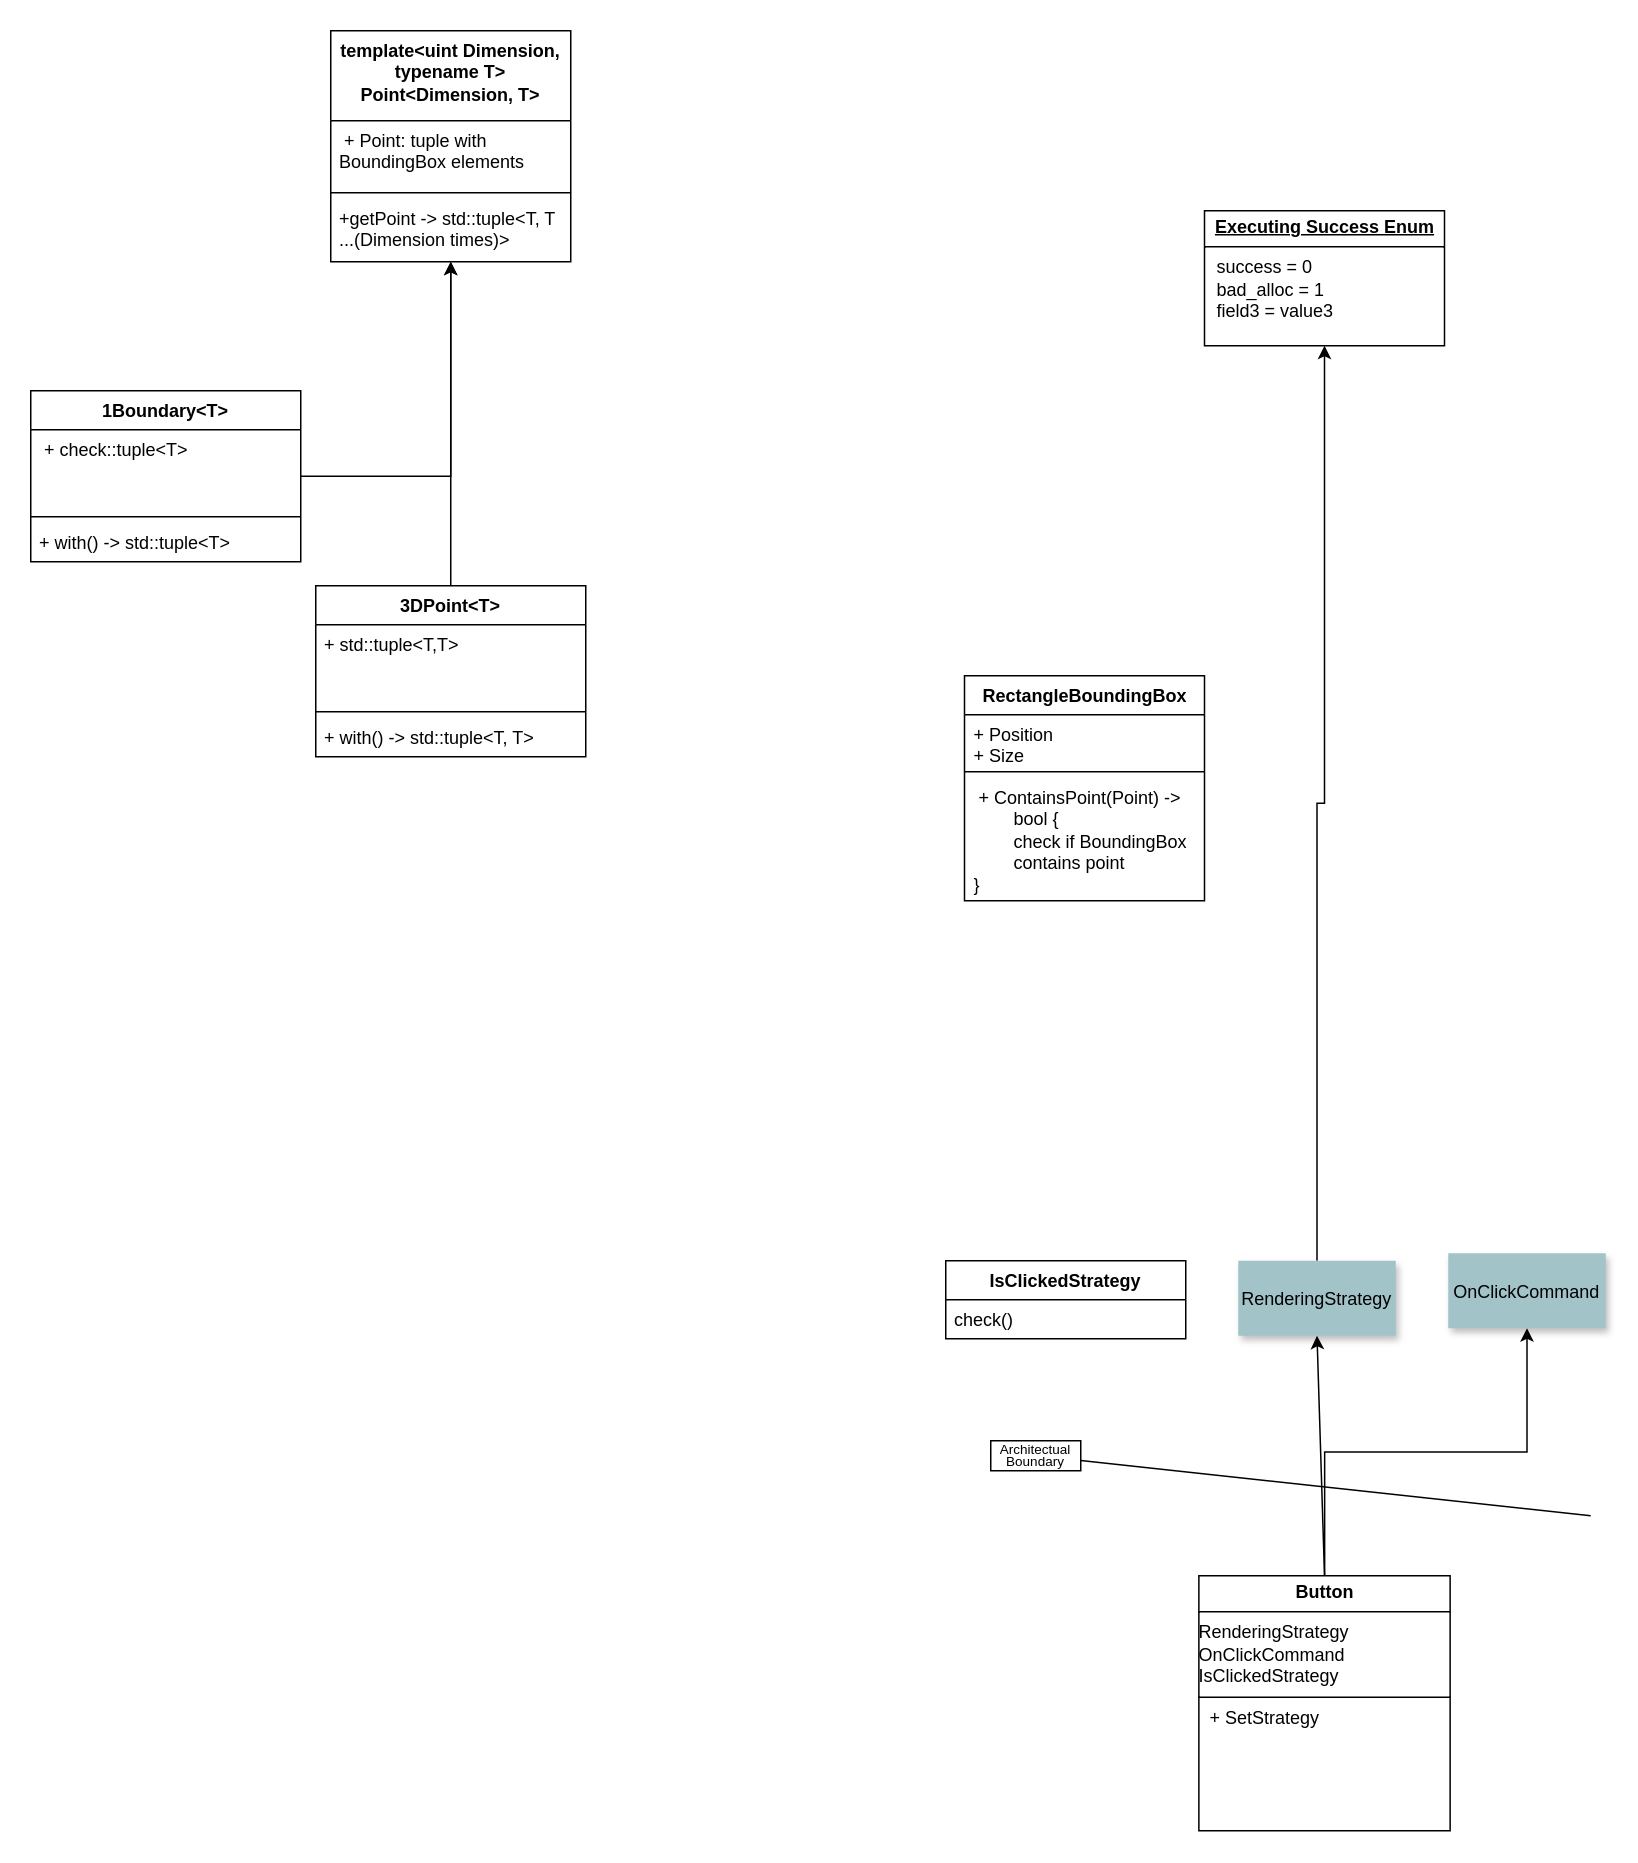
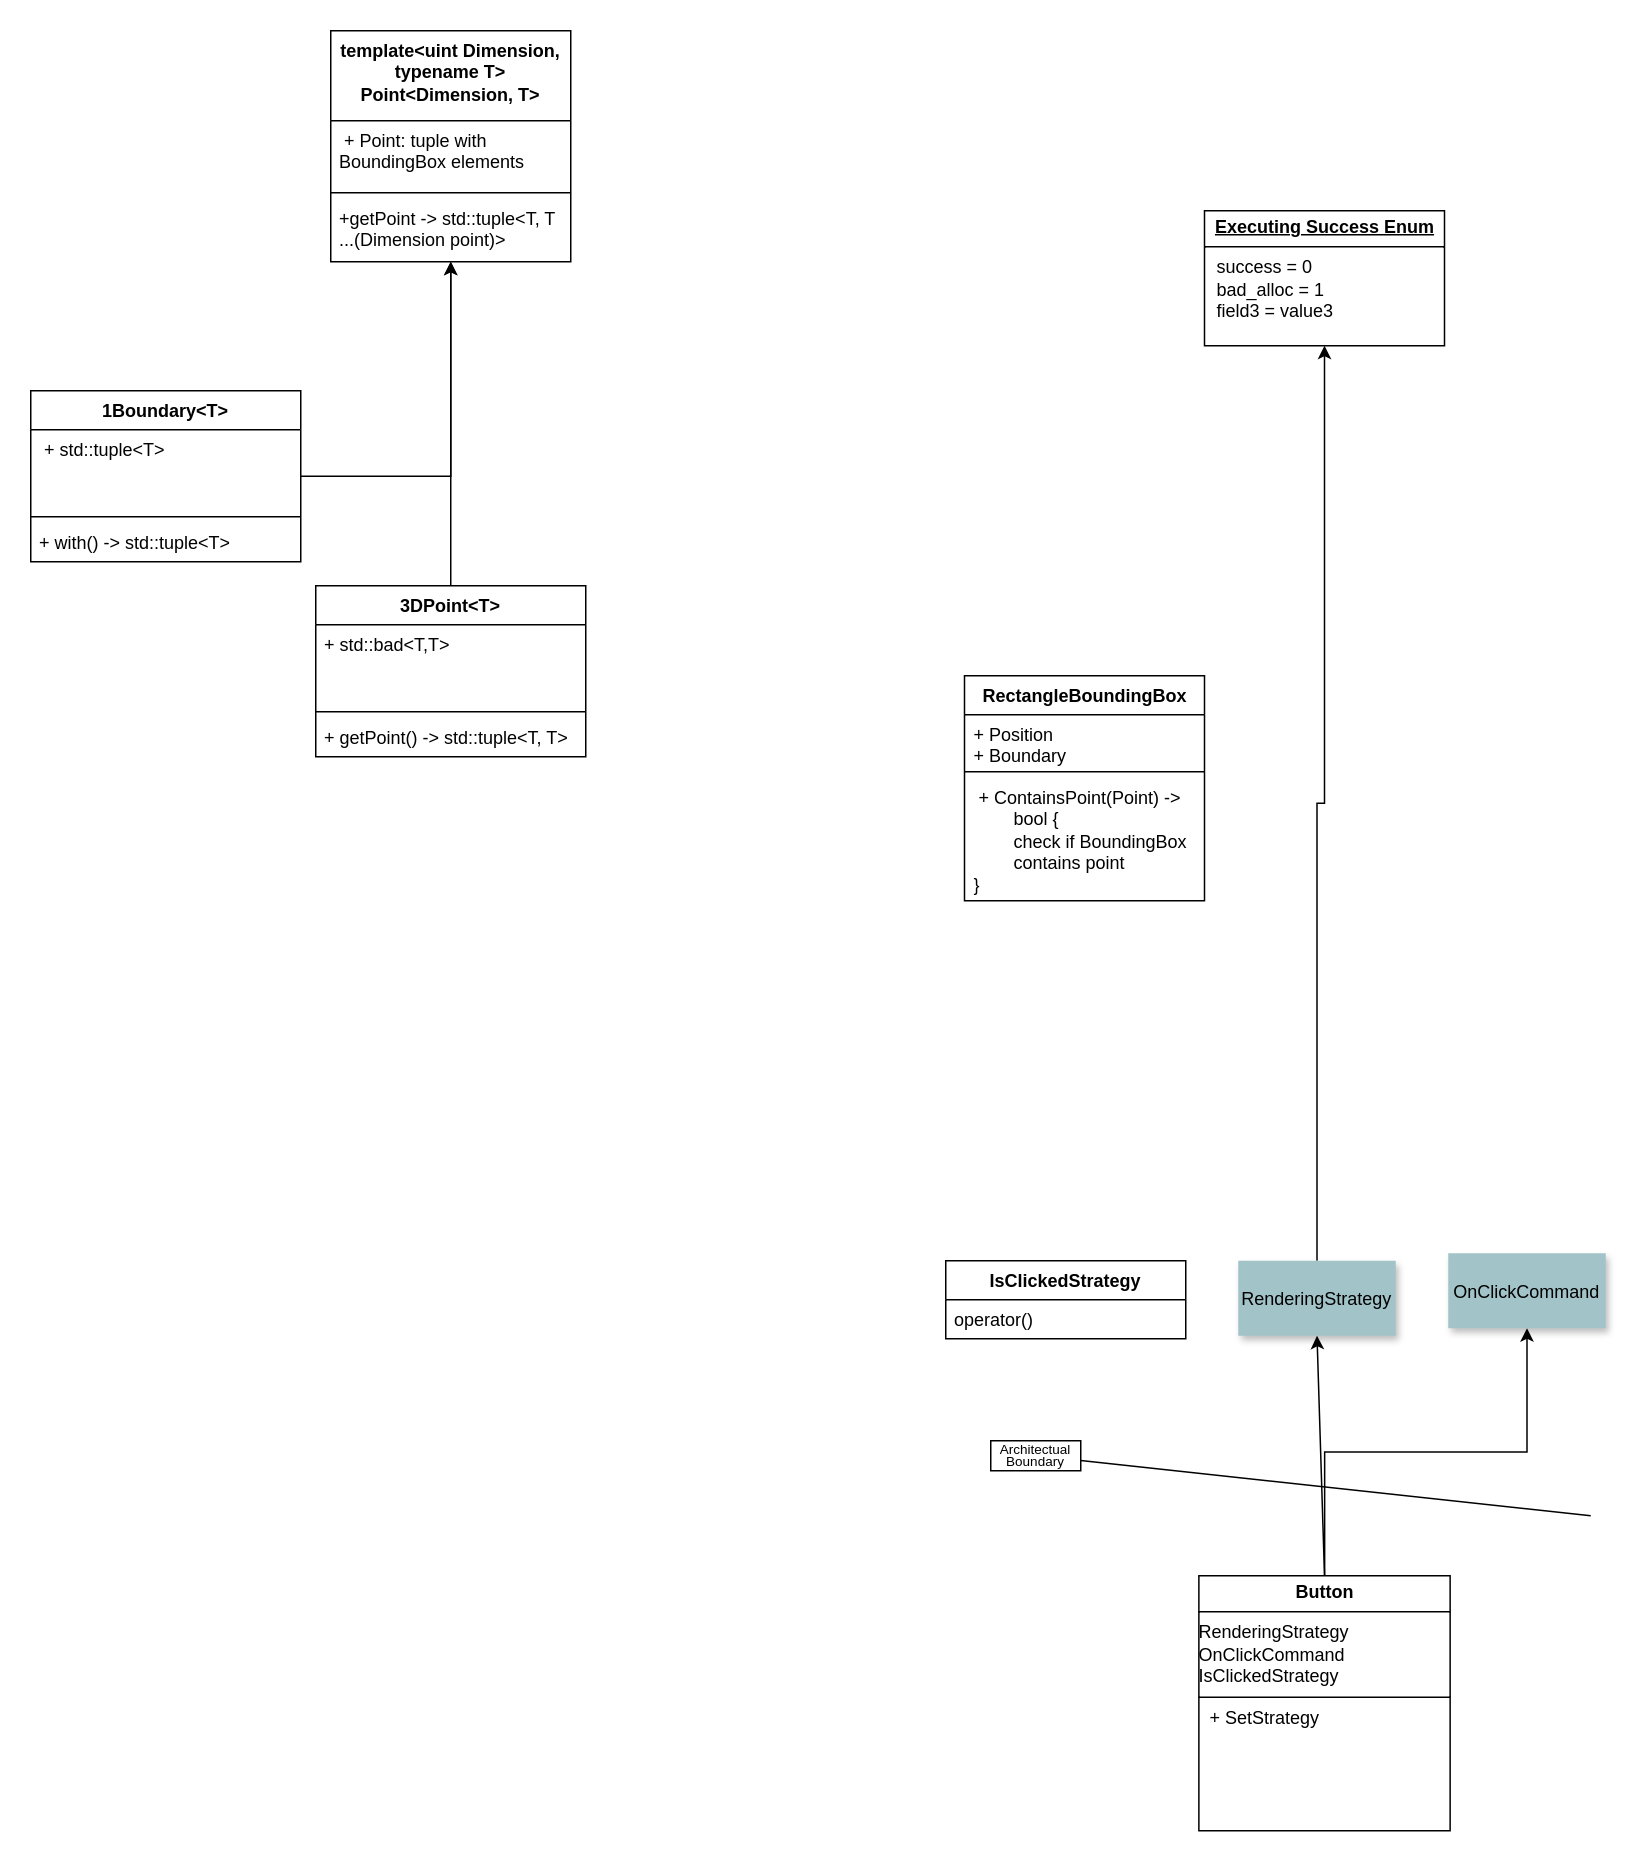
node "+getPoint -> std::tuple<T, T ...(Dimension times)>": label "+getPoint -> std::tuple<T, T ...(Dimension times)>" -> "+getPoint -> std::tuple<T, T ...(Dimension point)>"
node "+ check::tuple<T>": label "+ check::tuple<T>" -> "+ std::tuple<T>"
node "+ std::tuple<T,T>": label "+ std::tuple<T,T>" -> "+ std::bad<T,T>"
node "+ with() -> std::tuple<T, T>": label "+ with() -> std::tuple<T, T>" -> "+ getPoint() -> std::tuple<T, T>"
node "+ Position + Size": label "+ Position + Size" -> "+ Position + Boundary"
node "check()": label "check()" -> "operator()"
